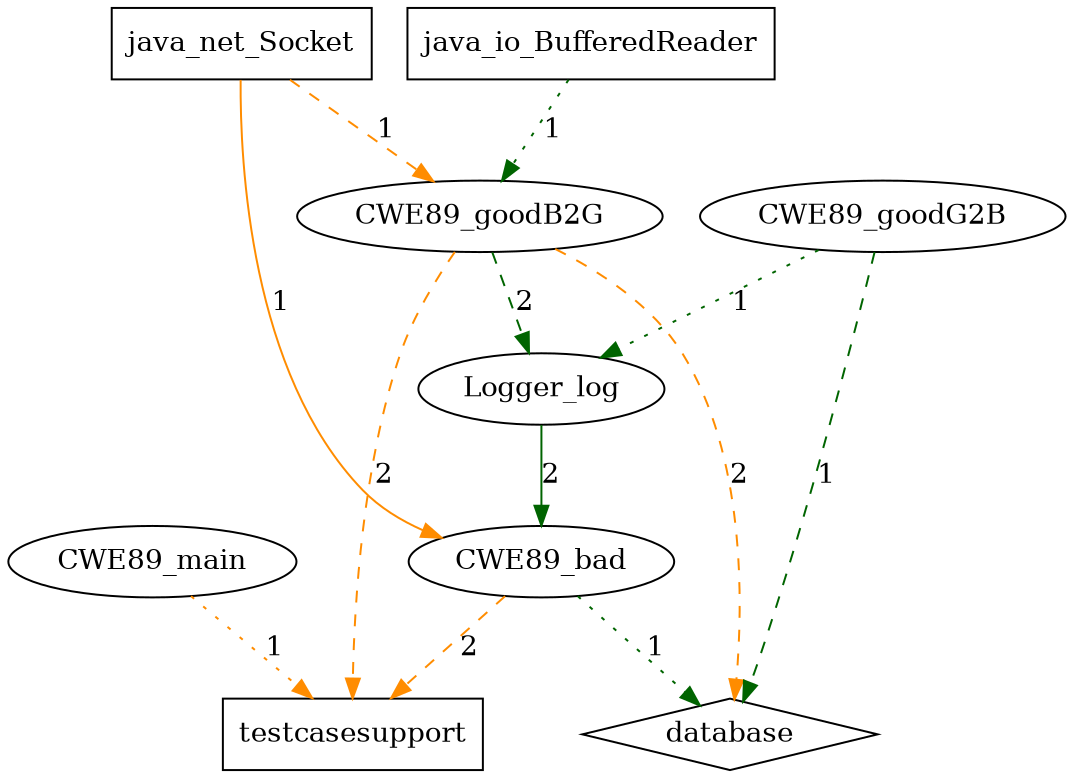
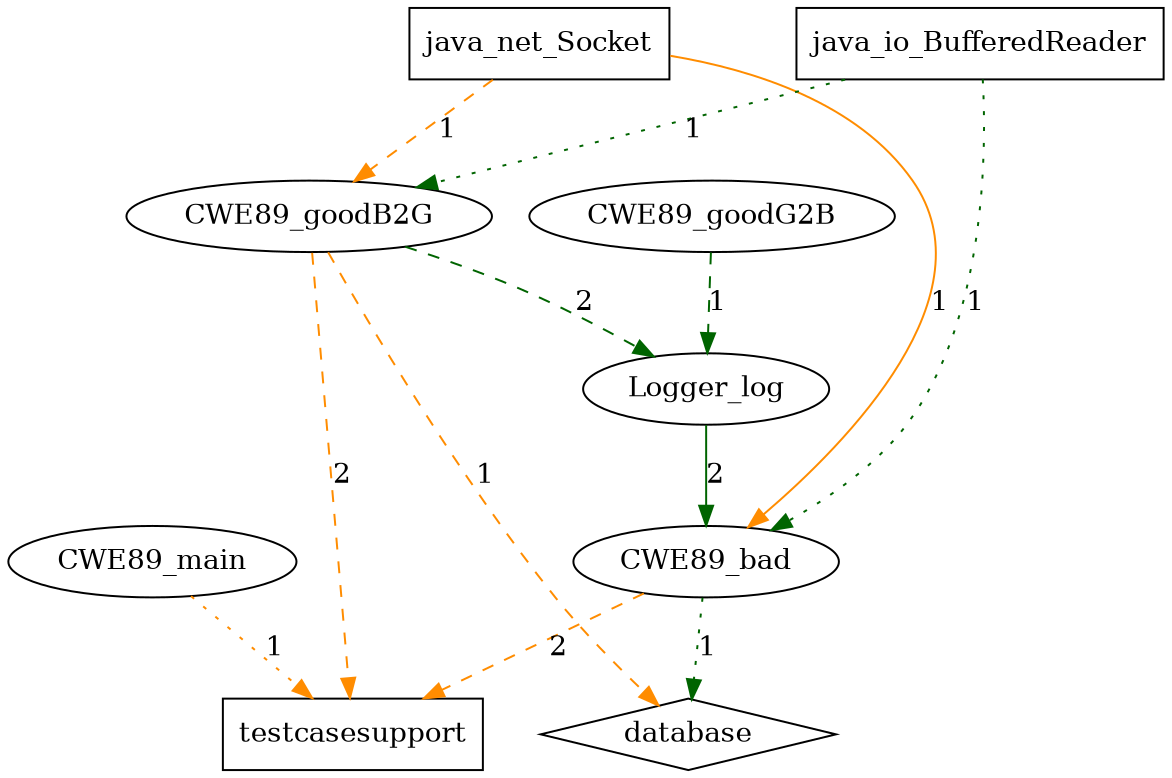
edge "CWE89_goodG2B" -> "Logger_log": style dotted -> dashed
edge "java_io_BufferedReader" -> "CWE89_bad": added, label "1"
edge "CWE89_goodG2B" -> "database": removed, label "1"
edge "CWE89_goodB2G" -> "database": label "2" -> "1"
